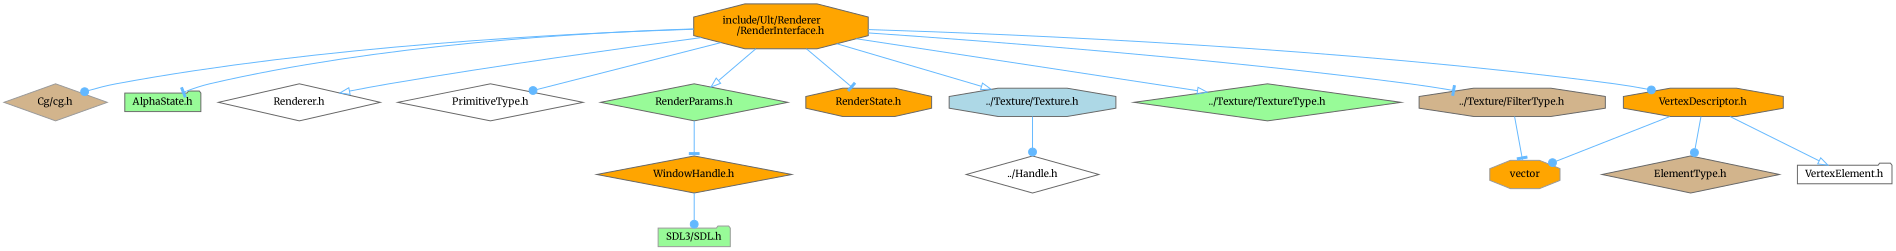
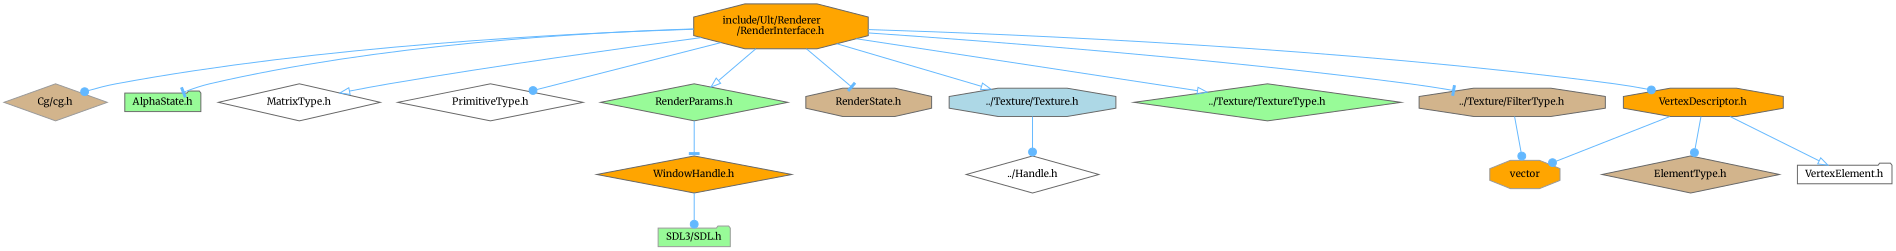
node "Renderer.h": label "Renderer.h" -> "MatrixType.h"
node "RenderState.h": fillcolor orange -> tan
edge "../Texture/FilterType.h" -> "vector": arrowhead tee -> dot
